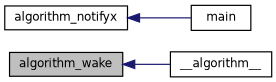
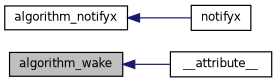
node "main": label "main" -> "notifyx"
node "__algorithm__": label "__algorithm__" -> "__attribute__"
